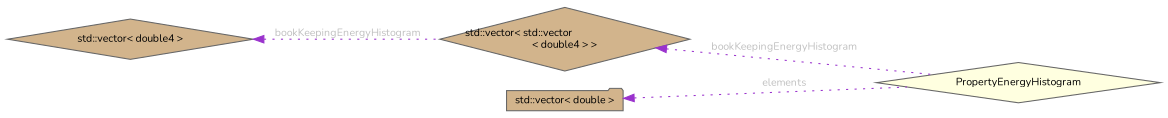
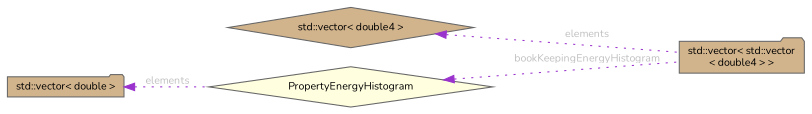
edge "std::vector< std::vector < double4 > >" -> "std::vector< double4 >": label " bookKeepingEnergyHistogram" -> " elements"
node "std::vector< std::vector < double4 > >": shape diamond -> folder
edge "PropertyEnergyHistogram" -> "std::vector< std::vector < double4 > >": reversed
